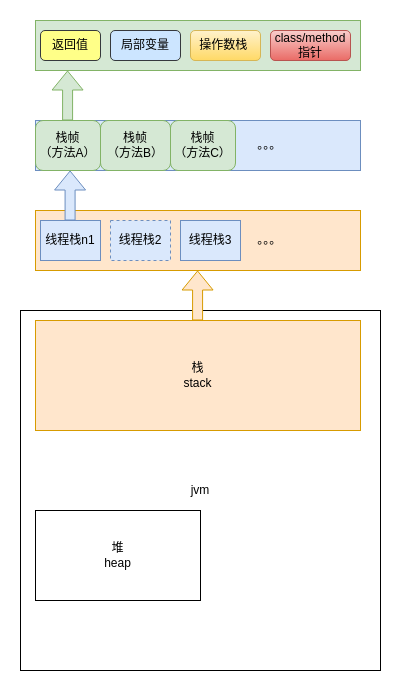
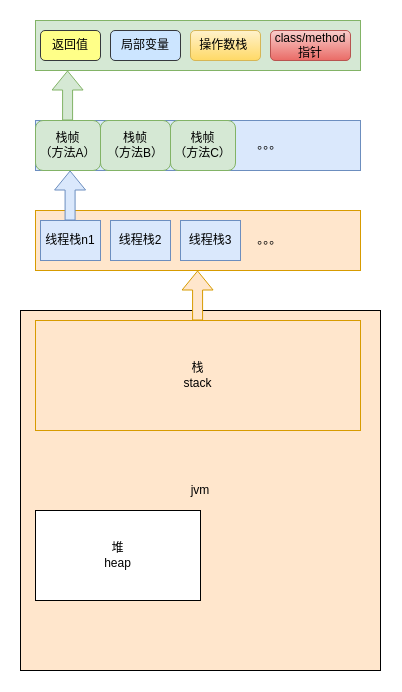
node "线程栈2": style dashed -> solid
node "jvm": fillcolor #ffffff -> #ffe6cc
